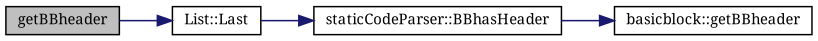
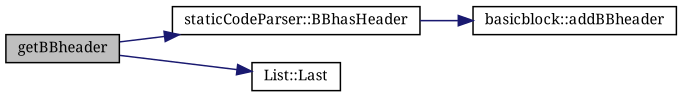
edge "List::Last" -> "staticCodeParser::BBhasHeader": now "getBBheader" -> "staticCodeParser::BBhasHeader"
node "basicblock::getBBheader": label "basicblock::getBBheader" -> "basicblock::addBBheader"
